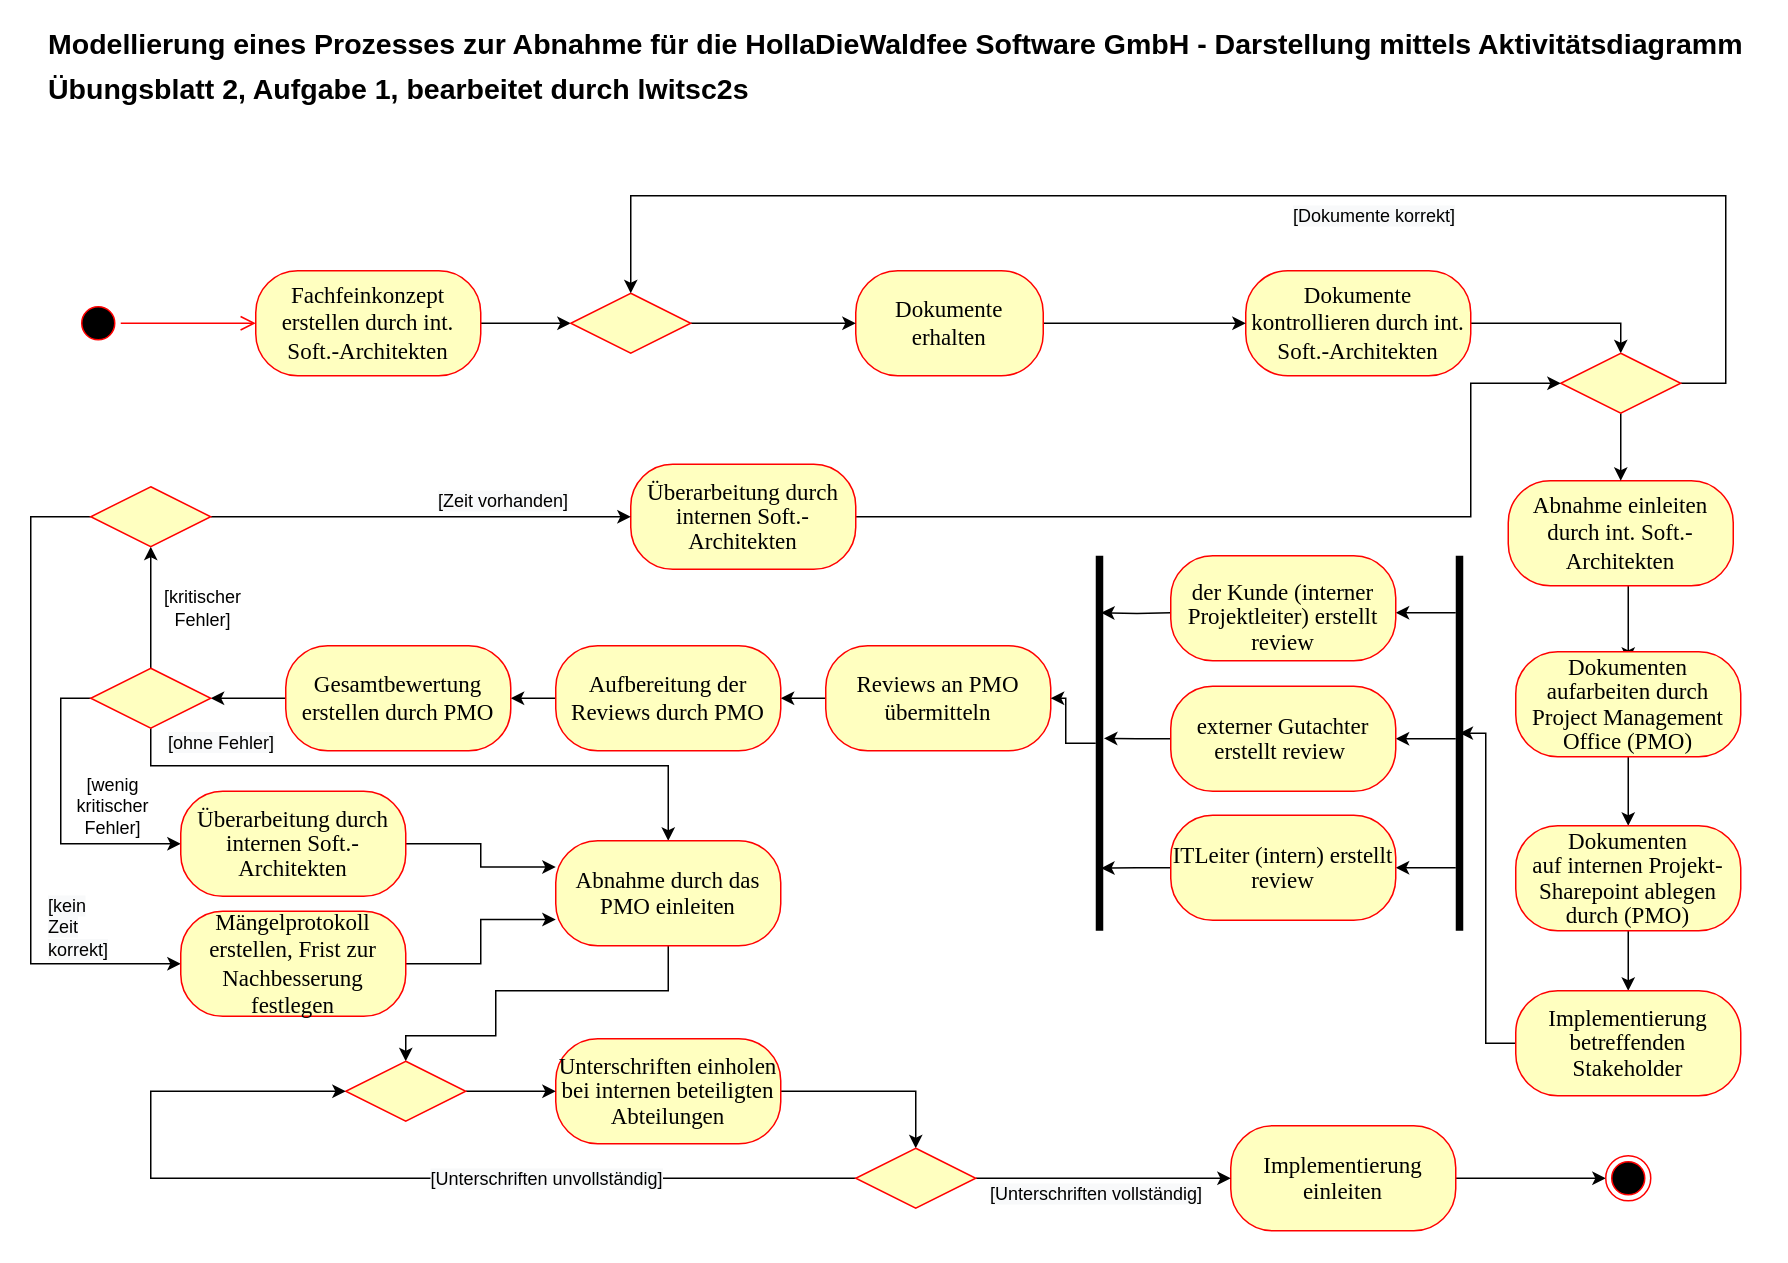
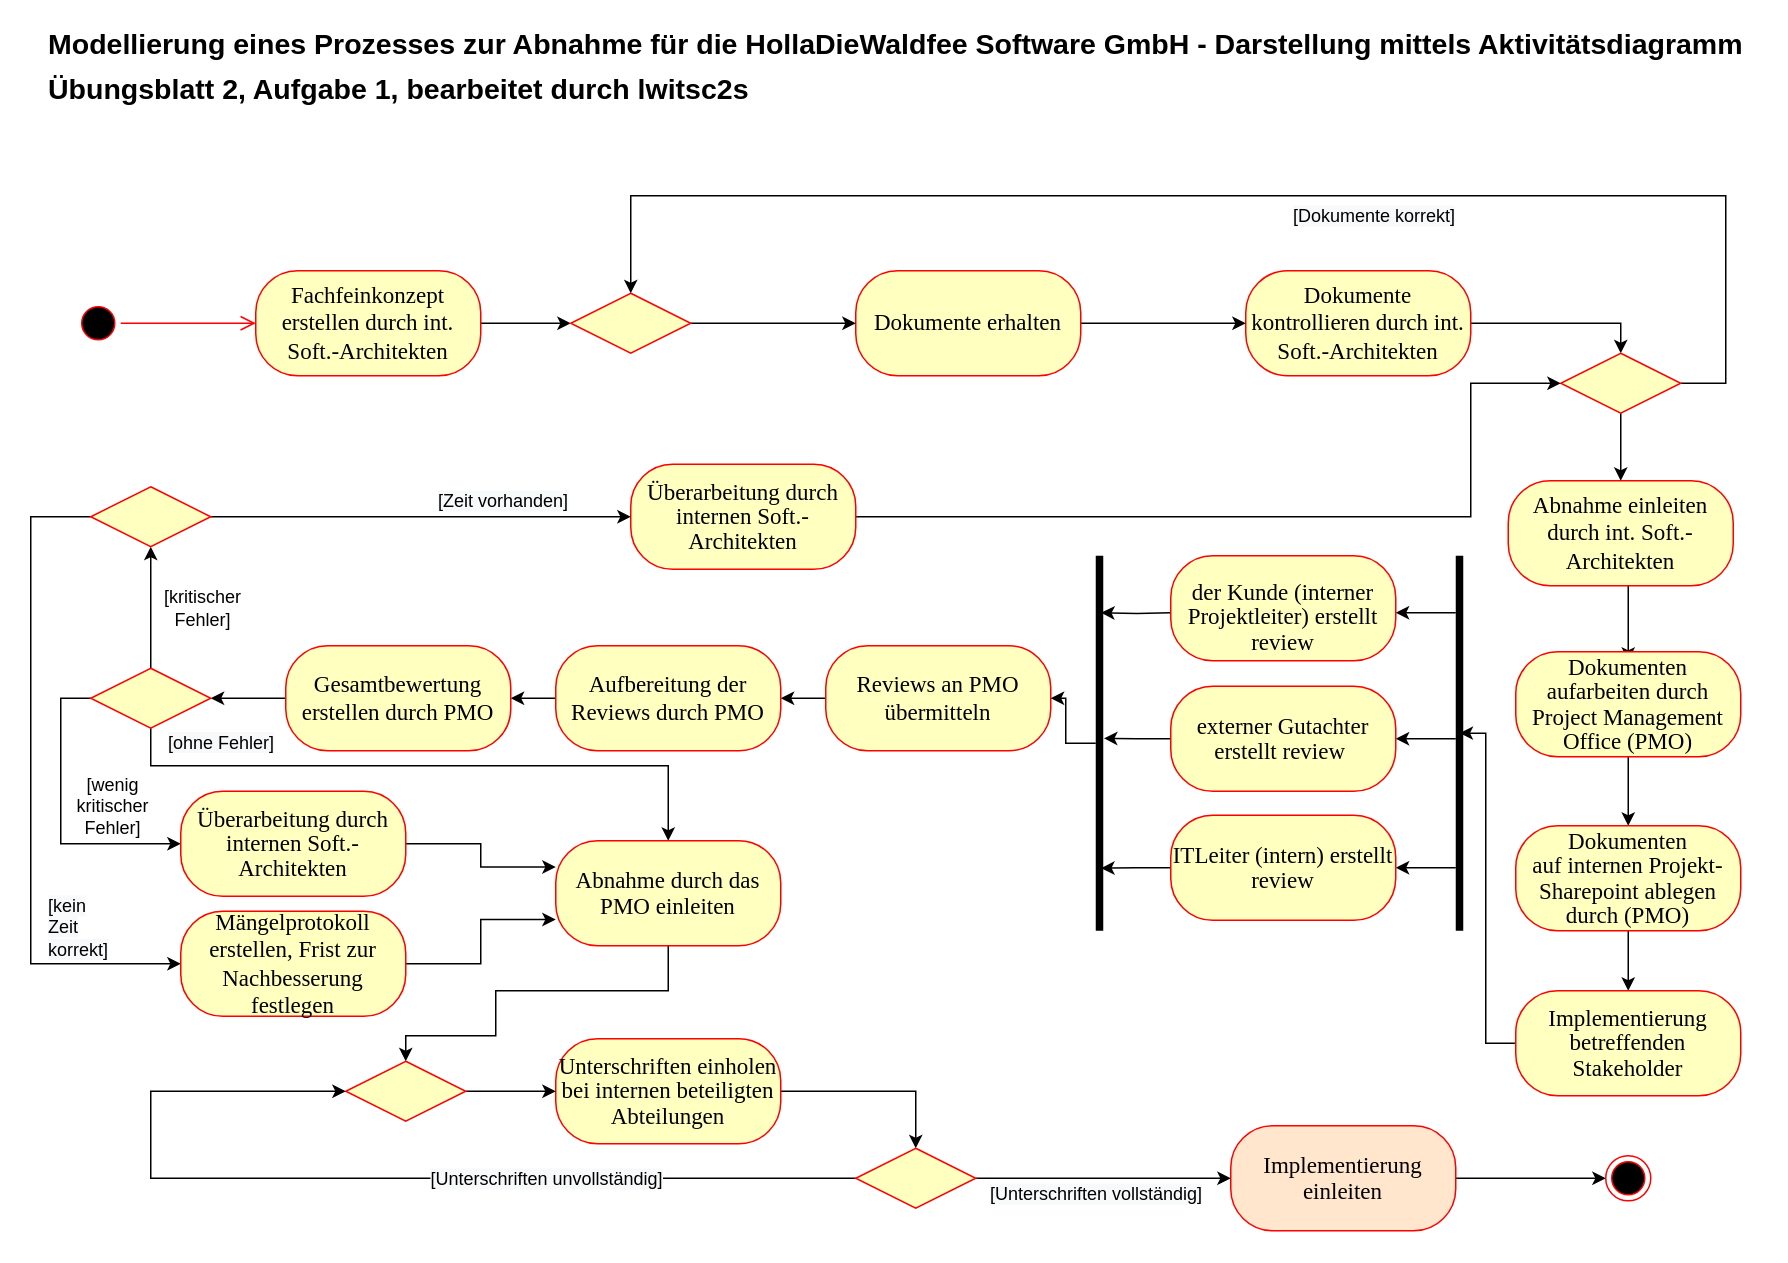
node "Dokumente erhalten": size 188x105 -> 225x105
node "Implementierung einleiten": fillcolor #ffffc0 -> #ffe6cc
